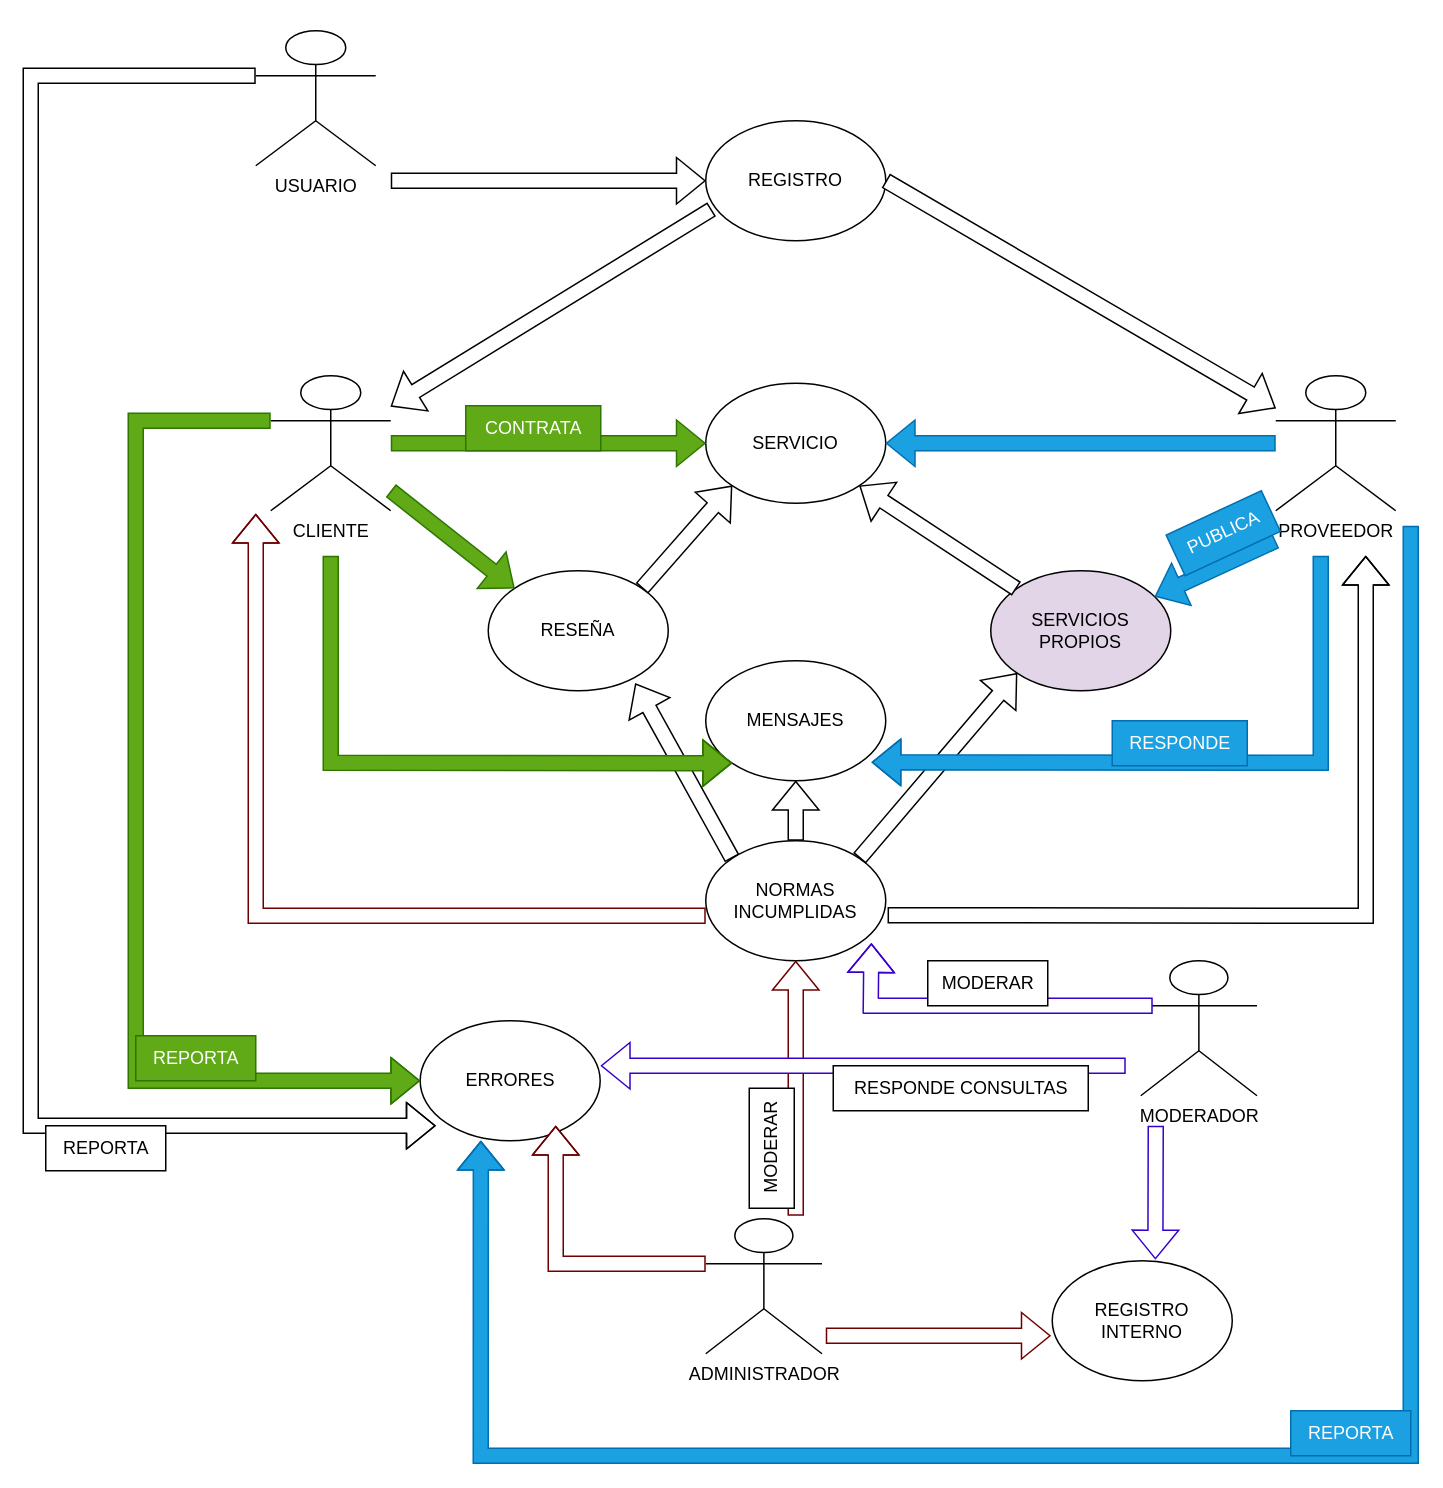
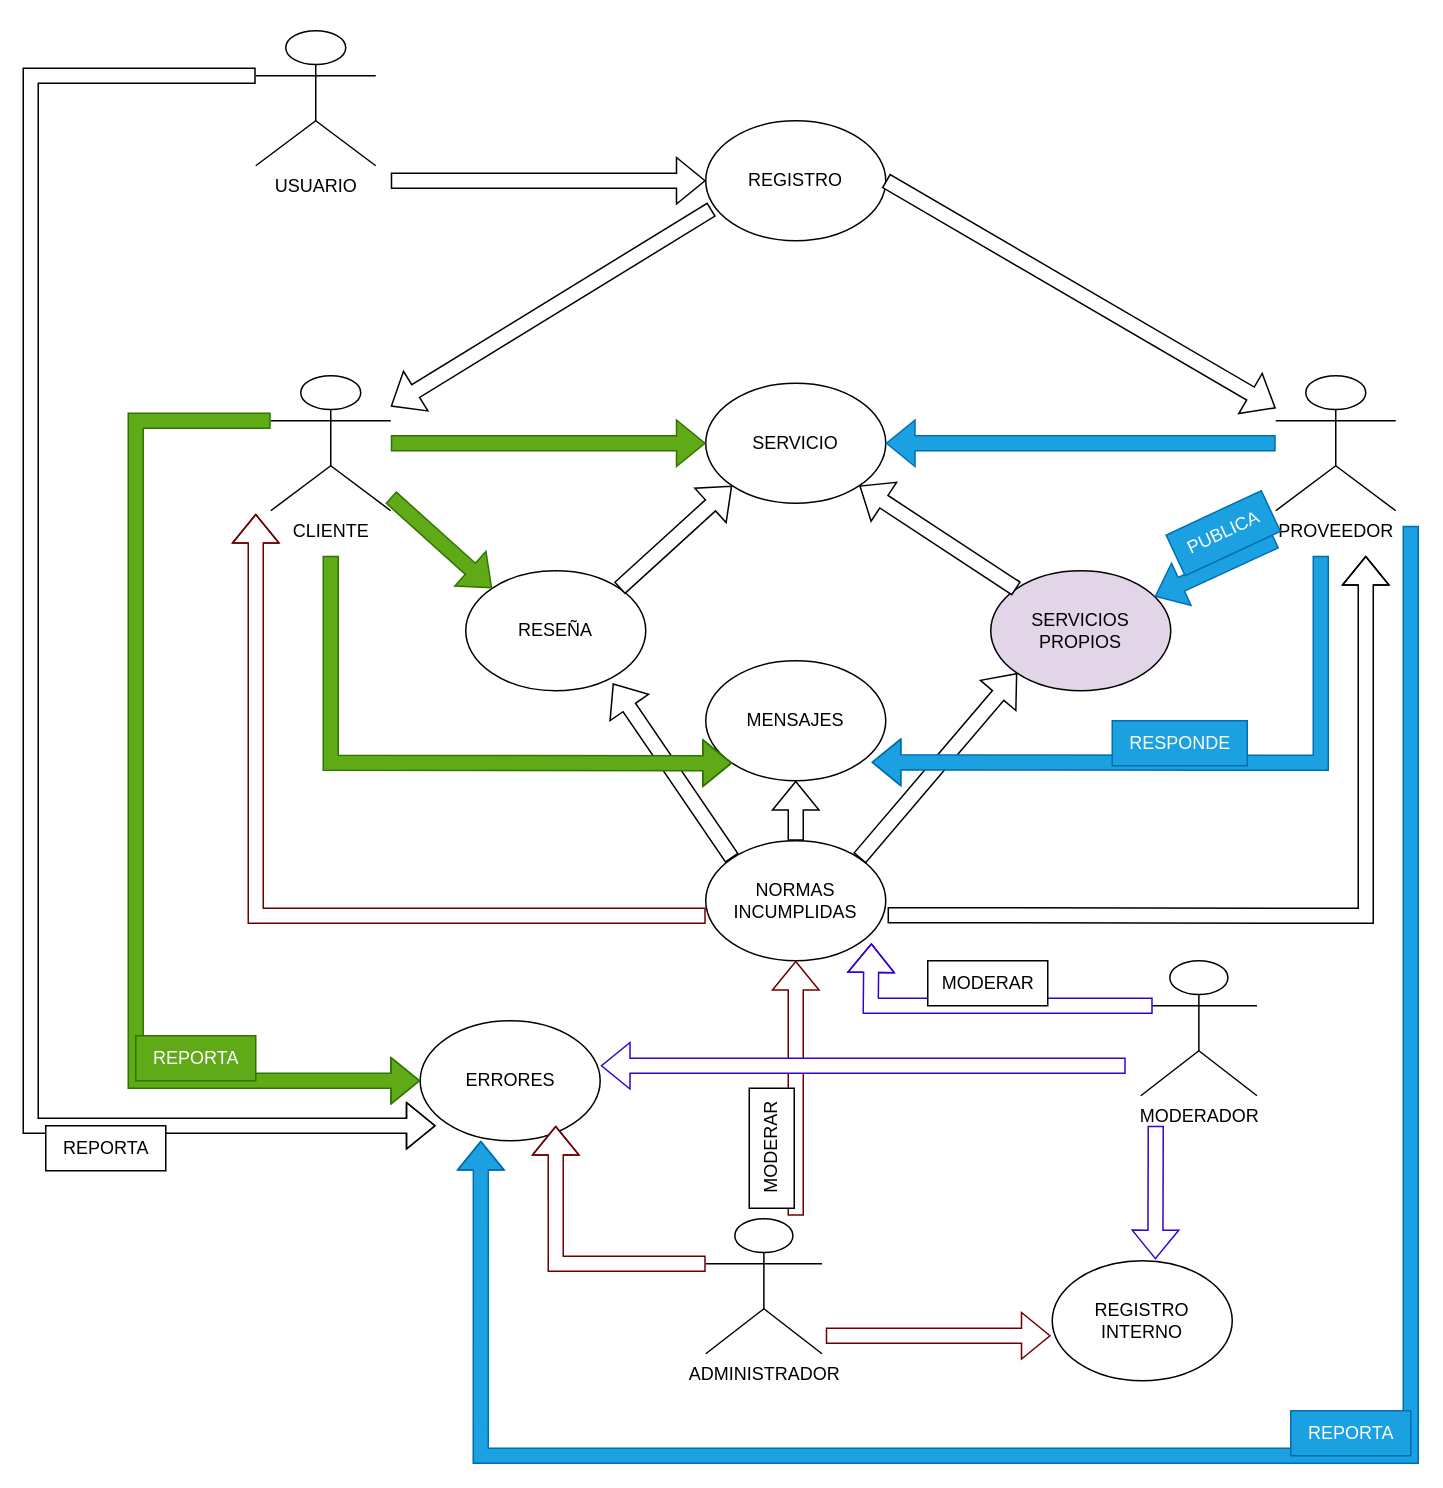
node "CONTRATA": removed
node "RESEÑA": moved (578, 631) -> (556, 631)
node "RESPONDE CONSULTAS": removed
